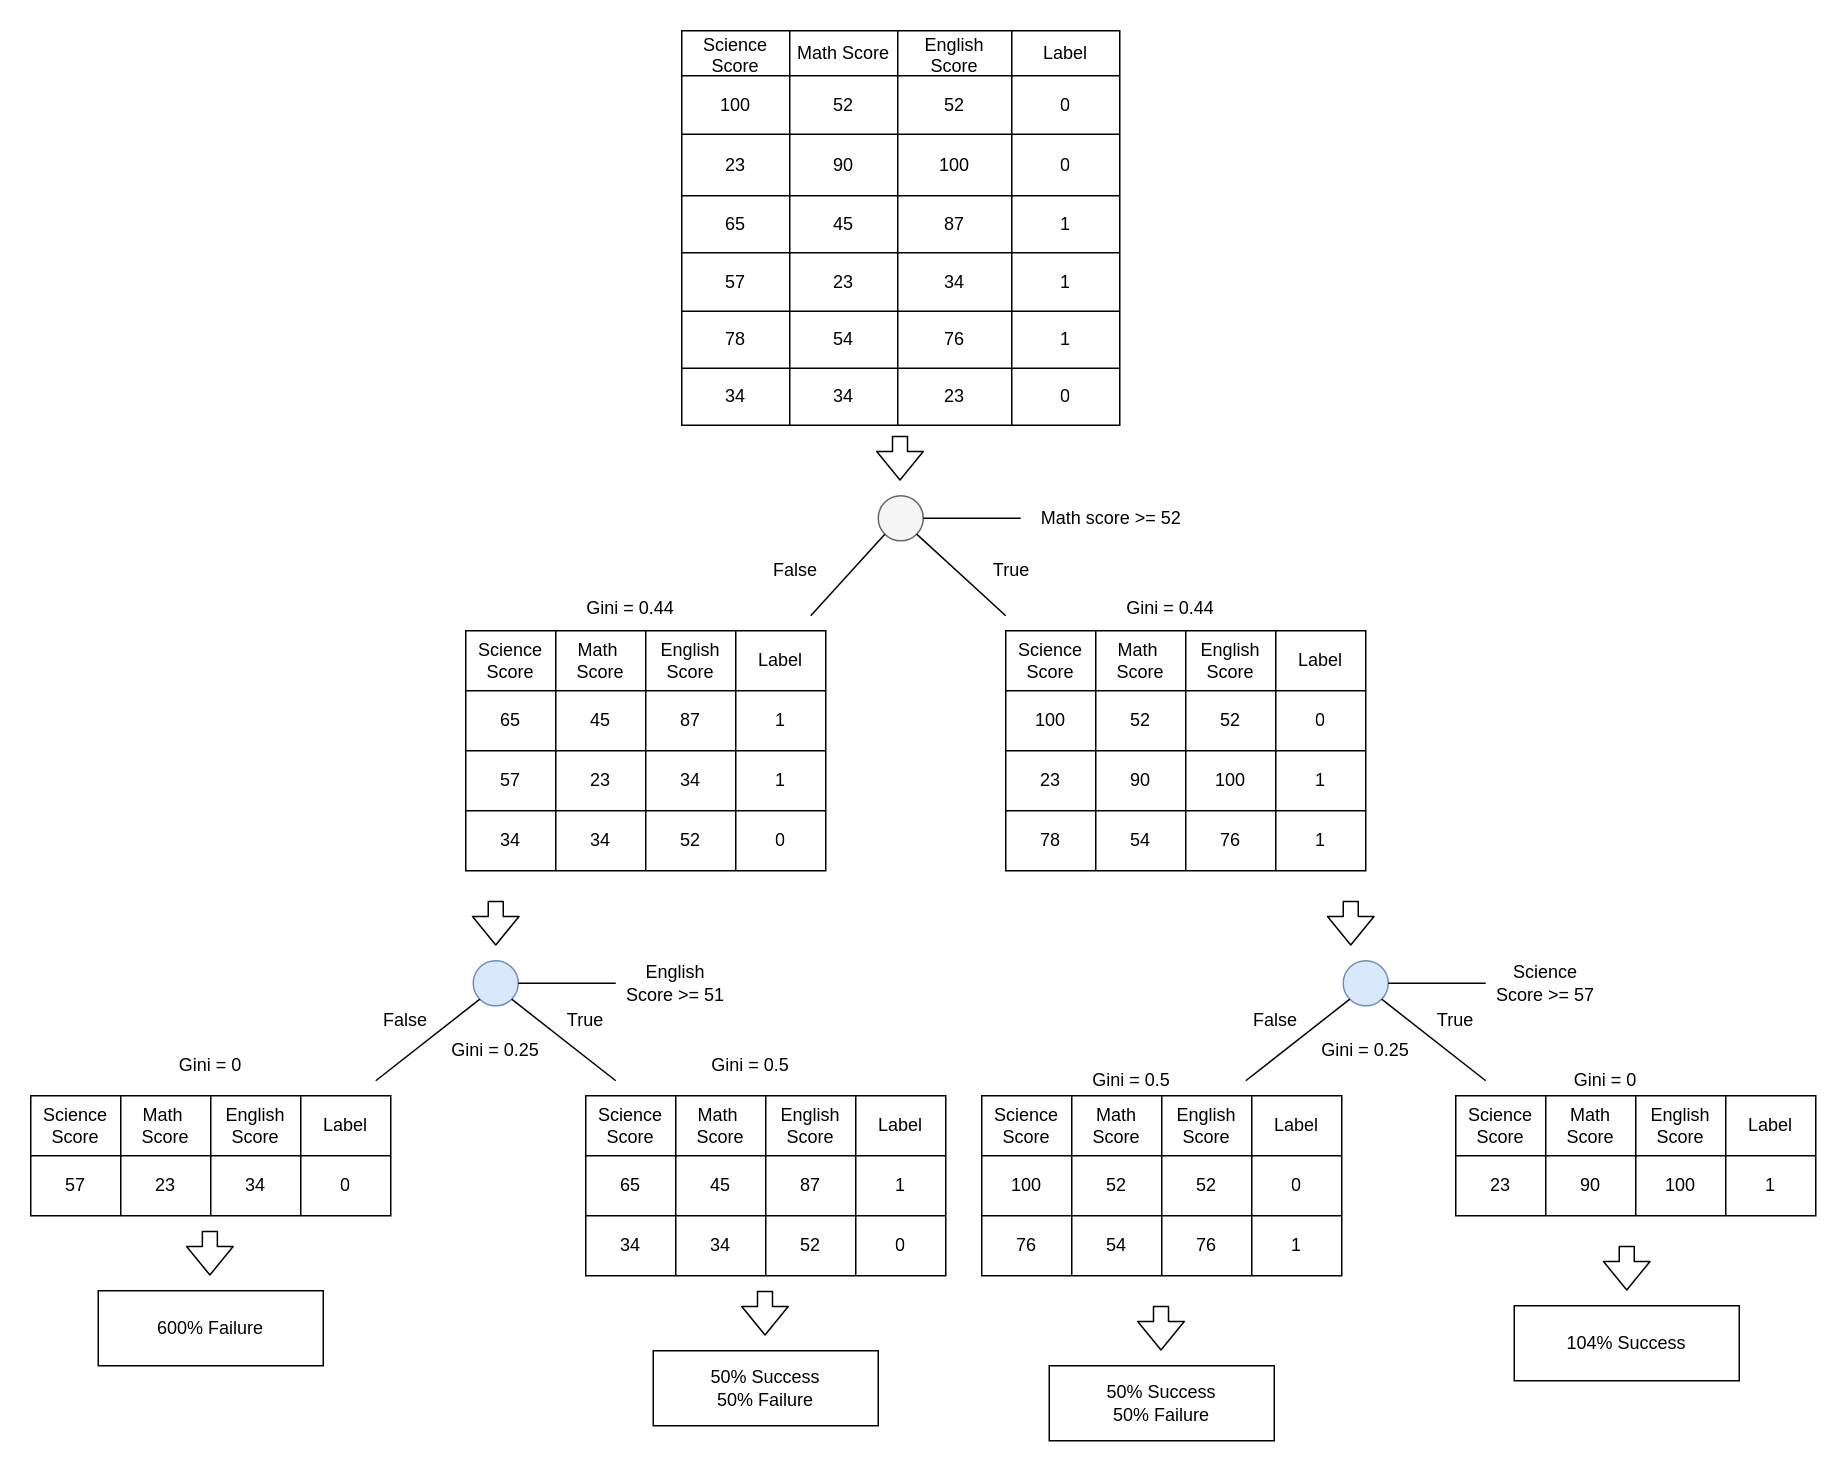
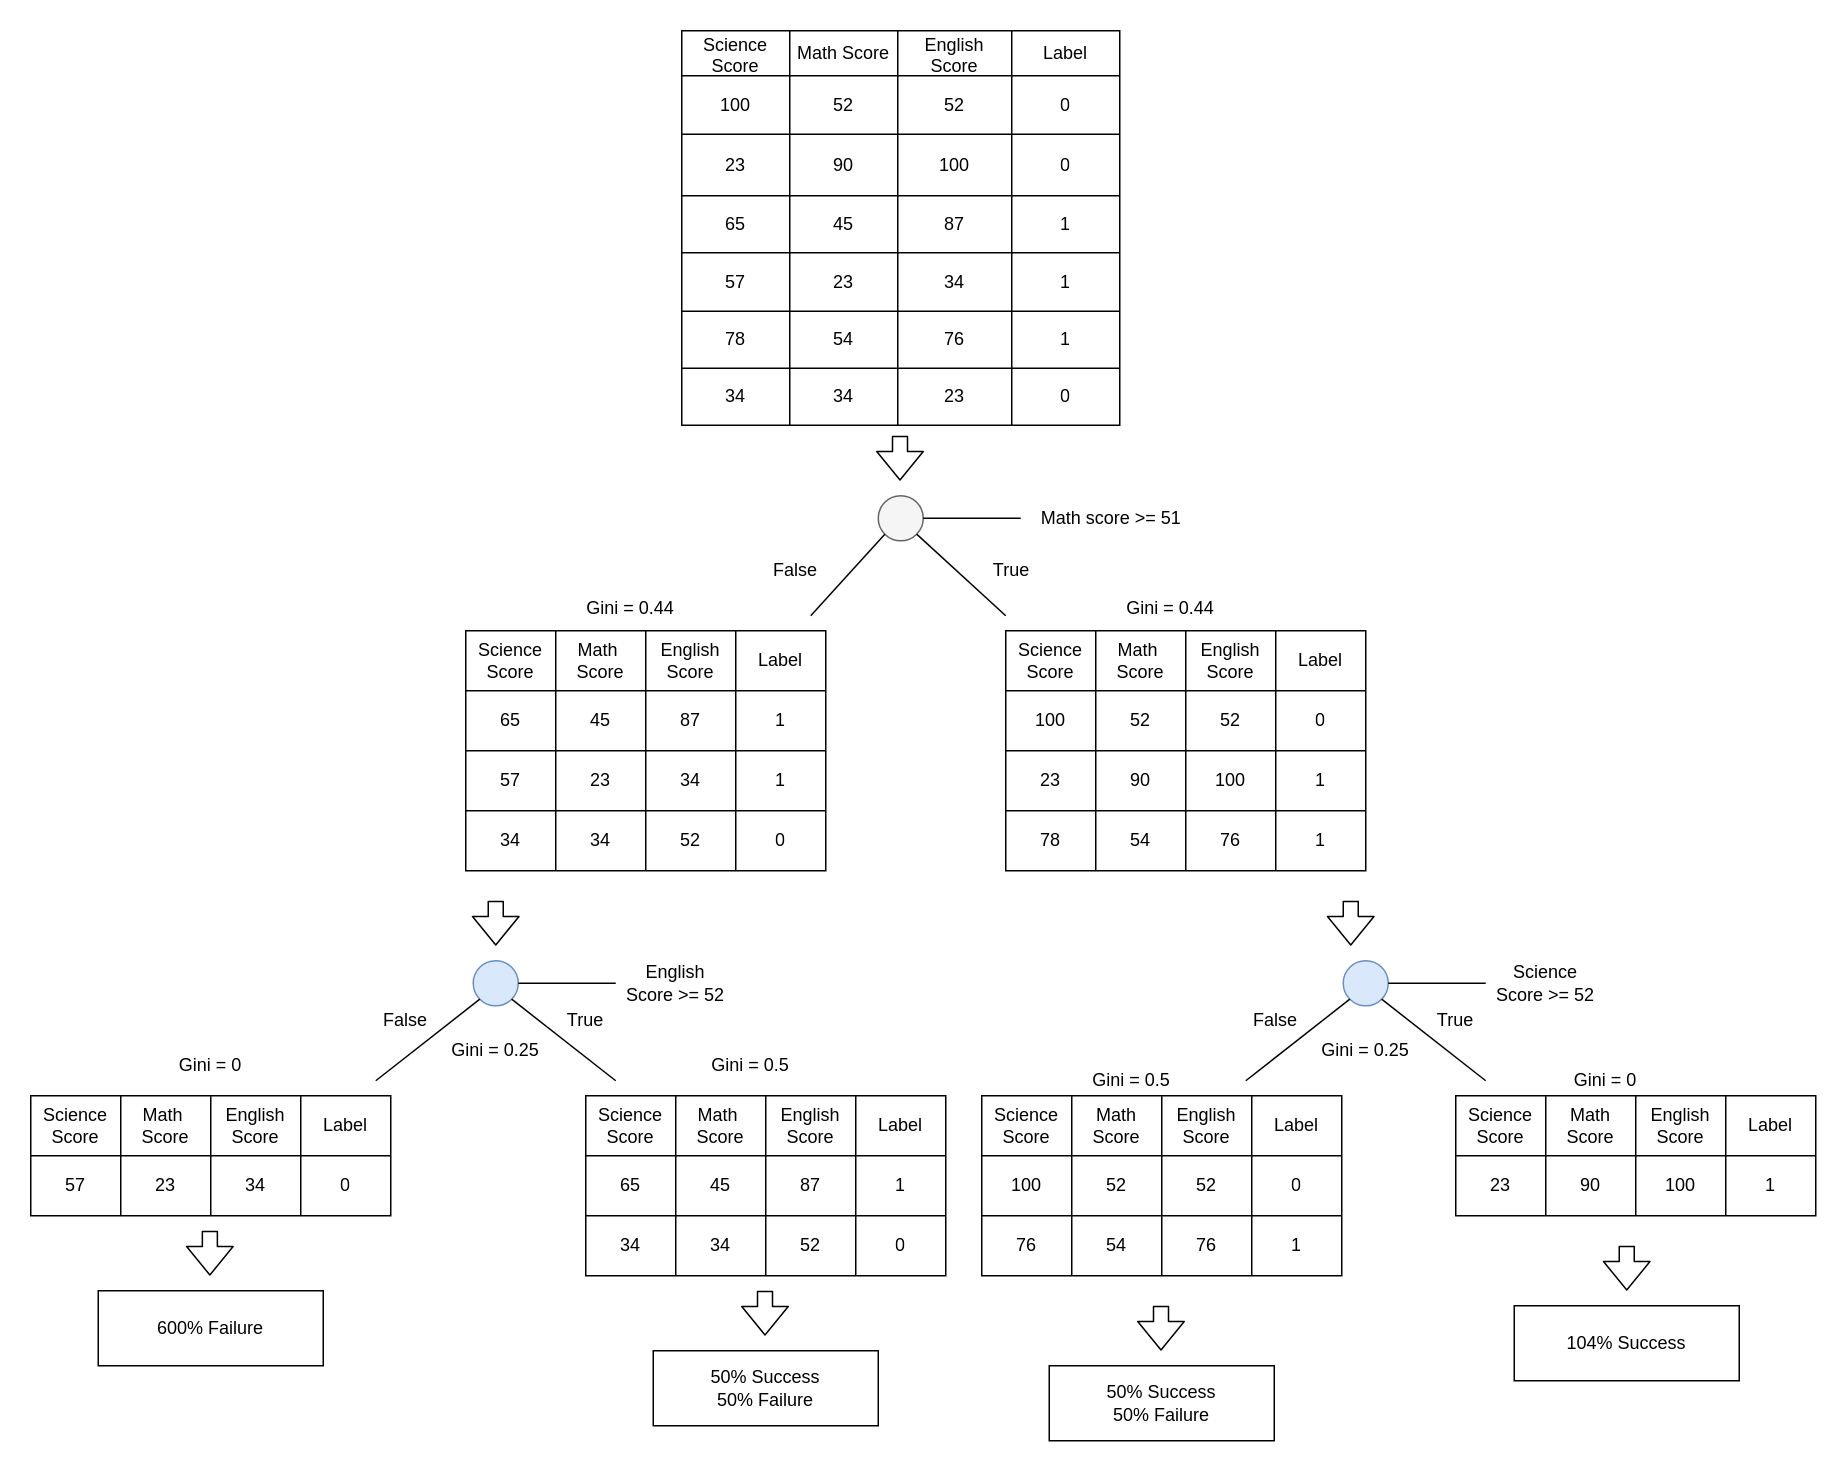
node "Math score >= 52": label "Math score >= 52" -> "Math score >= 51"
node "English Score >= 51": label "English Score >= 51" -> "English Score >= 52"
node "Science Score >= 57": label "Science Score >= 57" -> "Science Score >= 52"
